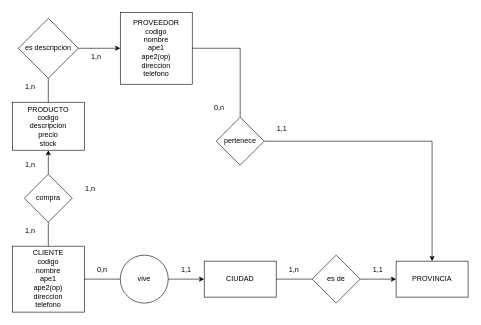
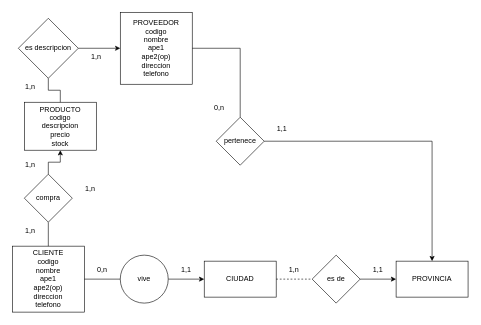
node "PRODUCTO codigo descripcion precio stock": moved (48, 126) -> (60, 126)
edge "CIUDAD" -- "es de": style solid -> dashed
